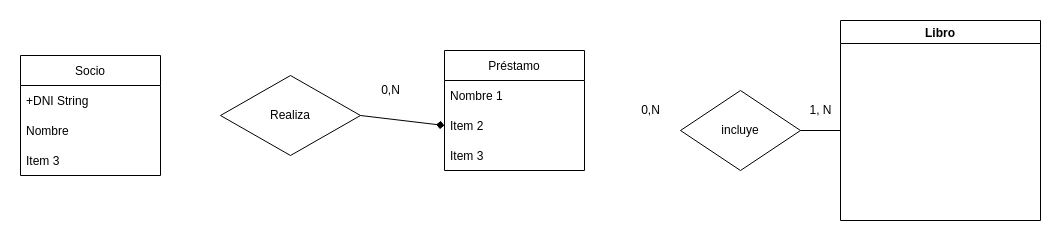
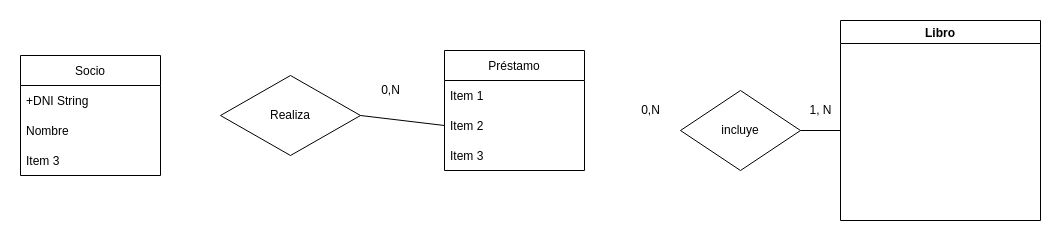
node "Nombre 1": label "Nombre 1" -> "Item 1"
edge "Realiza" -> "Item 2": arrowhead diamond -> none
